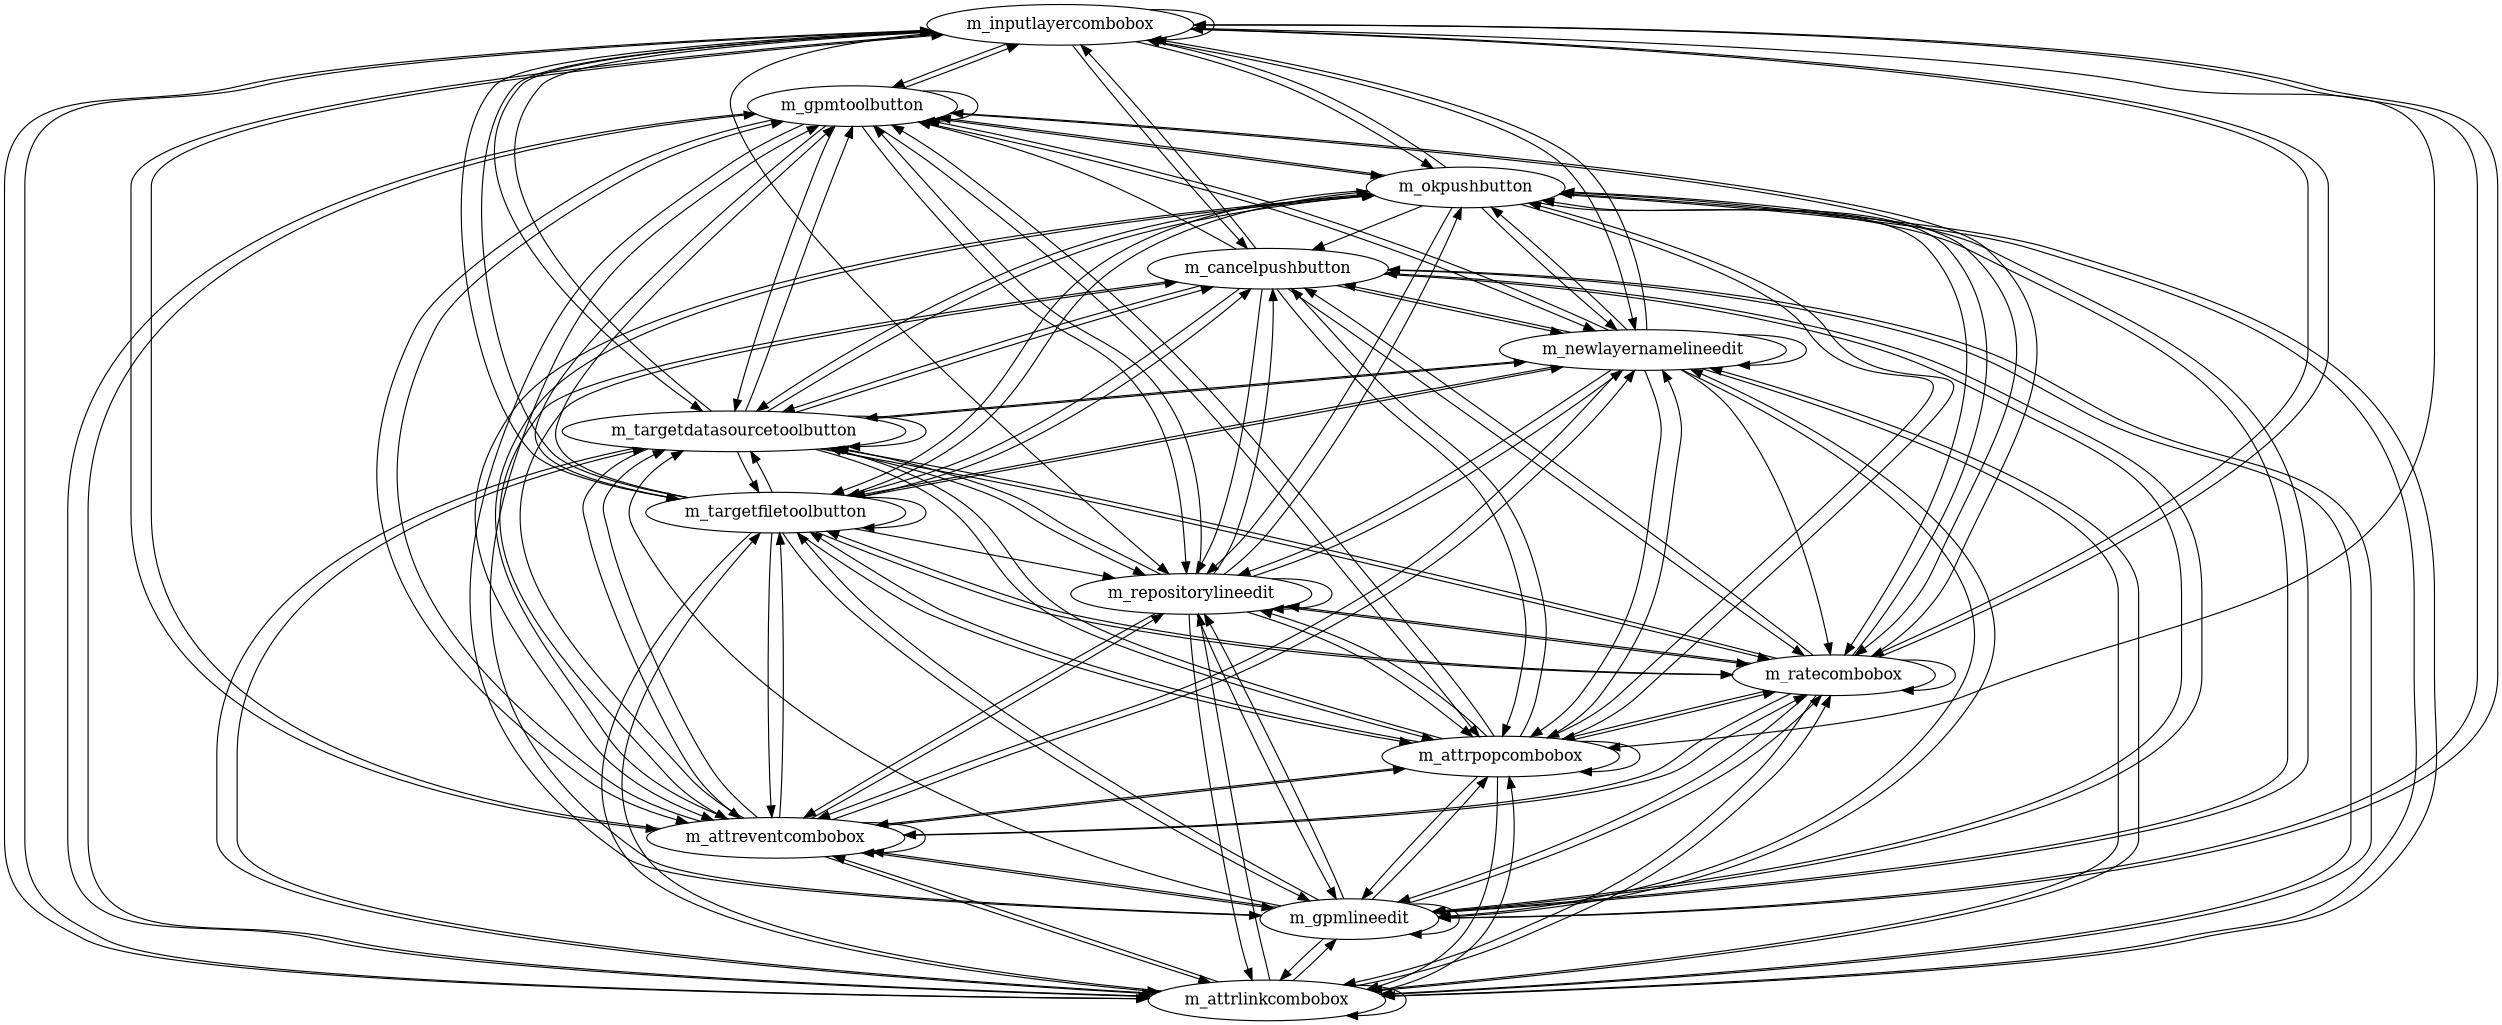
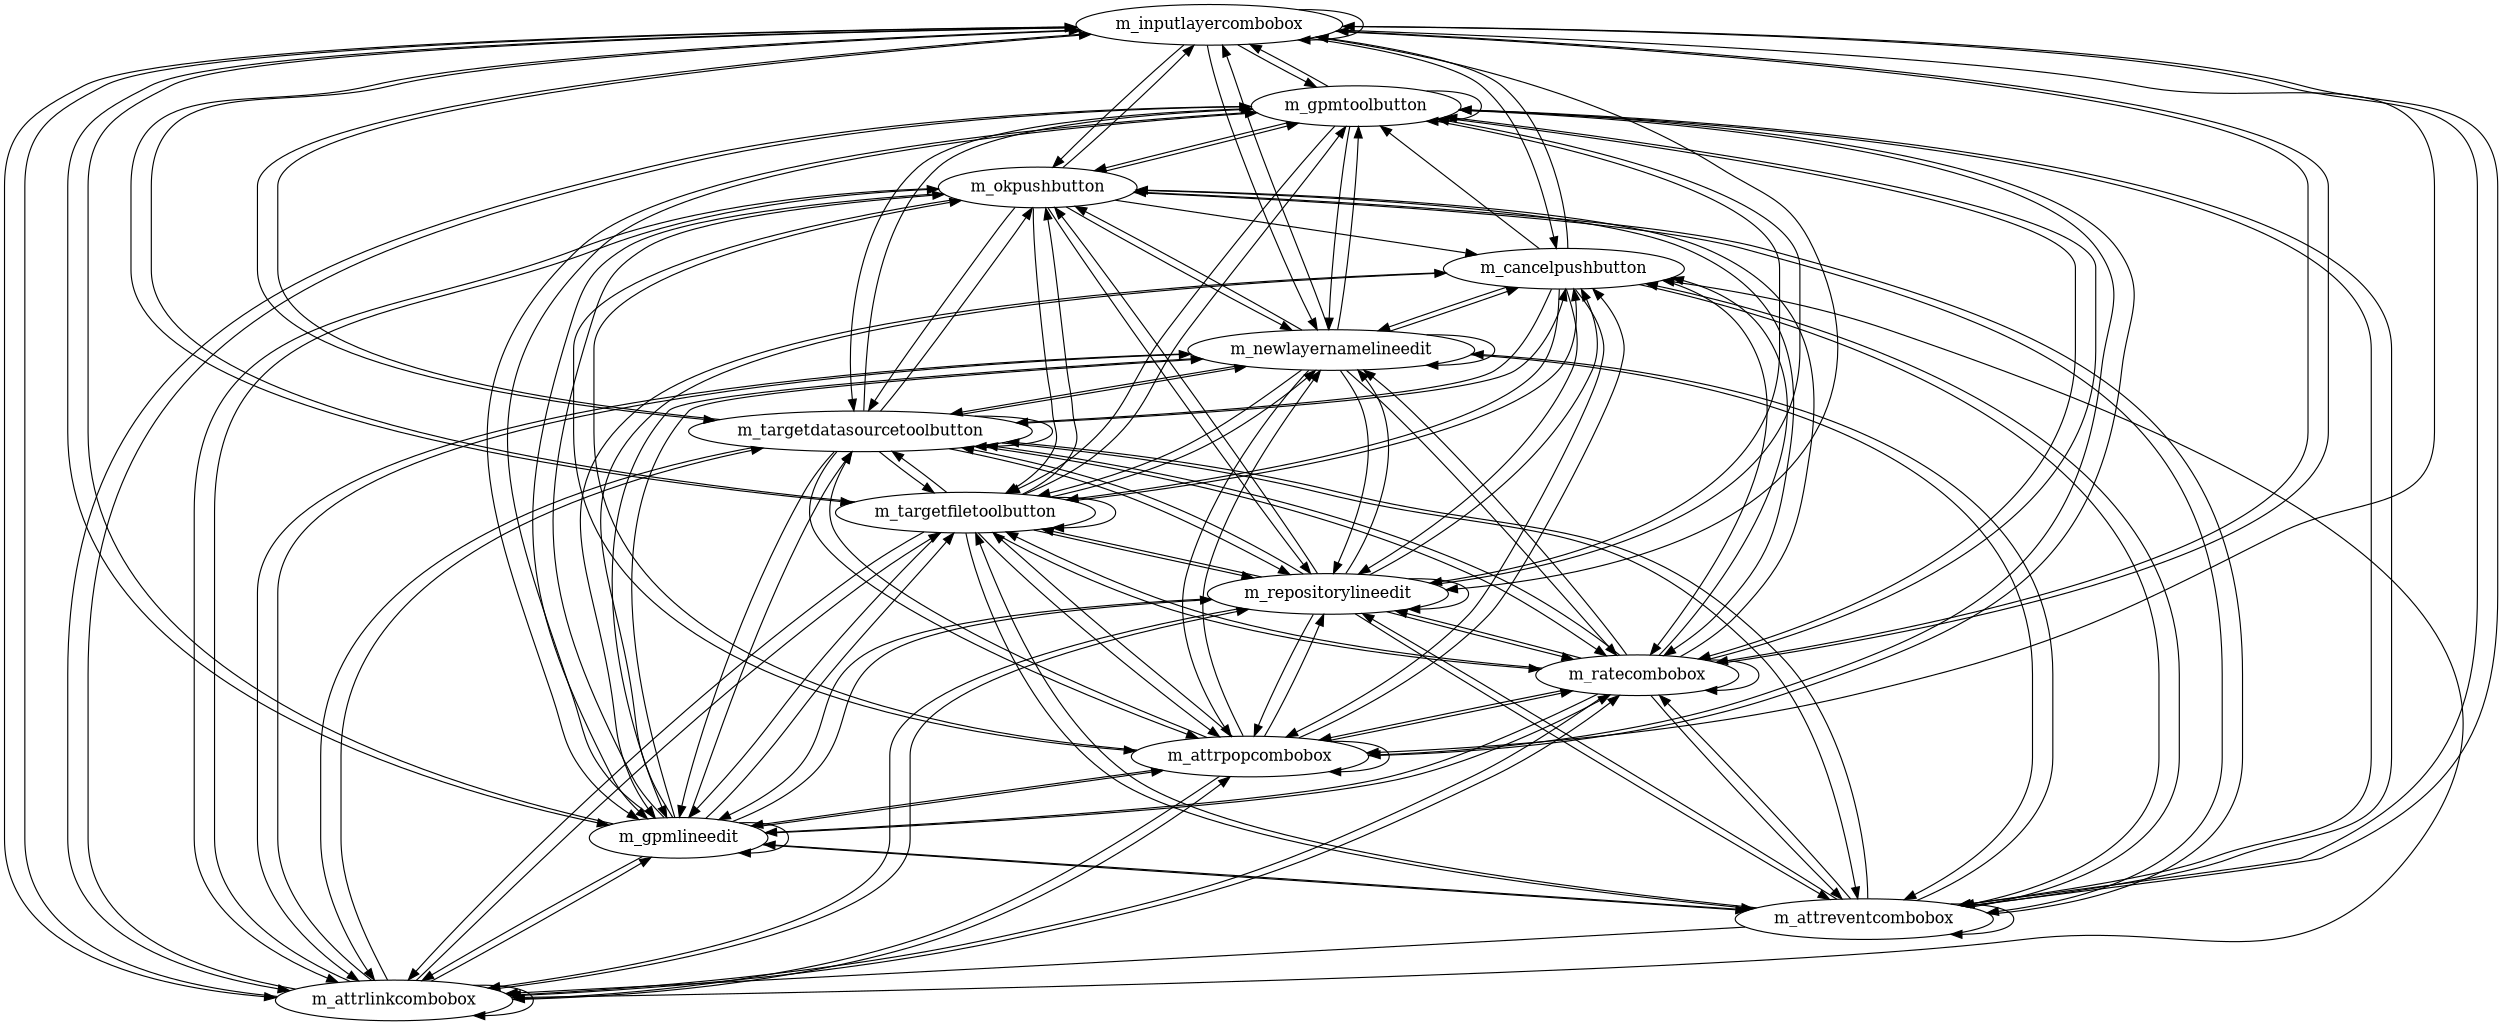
edge "m_ratecombobox" -> "m_newlayernamelineedit": added
edge "m_repositorylineedit" -> "m_targetfiletoolbutton": added
edge "m_targetdatasourcetoolbutton" -> "m_gpmlineedit": added
edge "m_cancelpushbutton" -> "m_attrlinkcombobox": removed
edge "m_attrpopcombobox" -> "m_attreventcombobox": removed
edge "m_attreventcombobox" -> "m_attrpopcombobox": removed
edge "m_attrlinkcombobox" -> "m_attreventcombobox": removed
